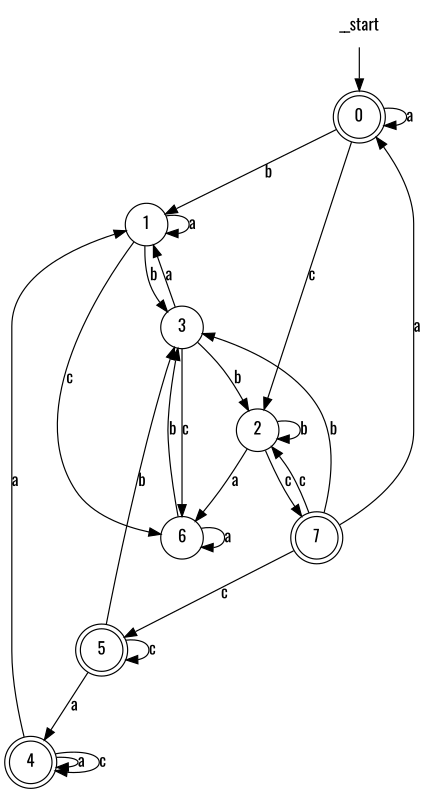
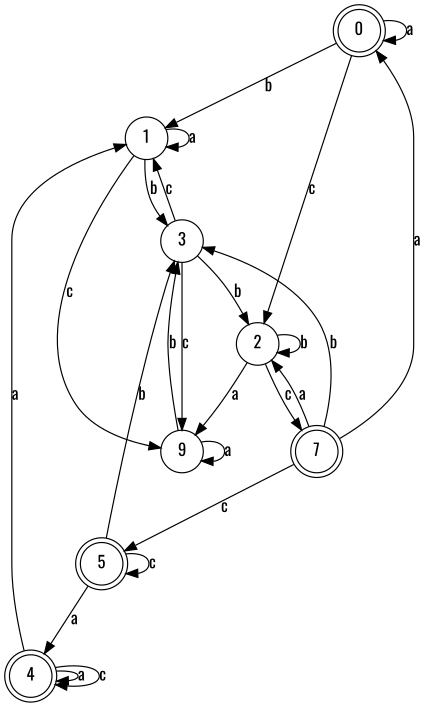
node "__start": removed
edge "3" -> "1": label "a" -> "c"
edge "7" -> "2": label "c" -> "a"
node "6": label "6" -> "9"
